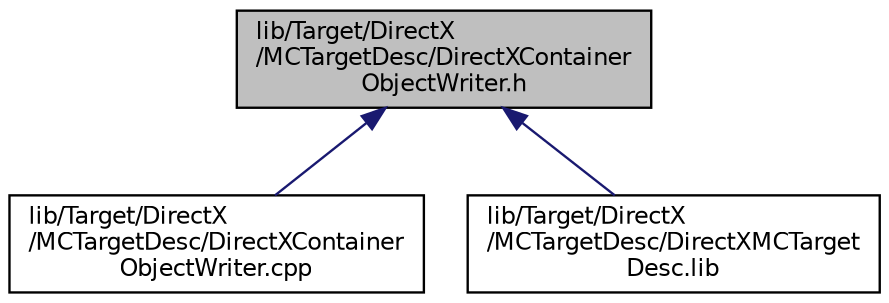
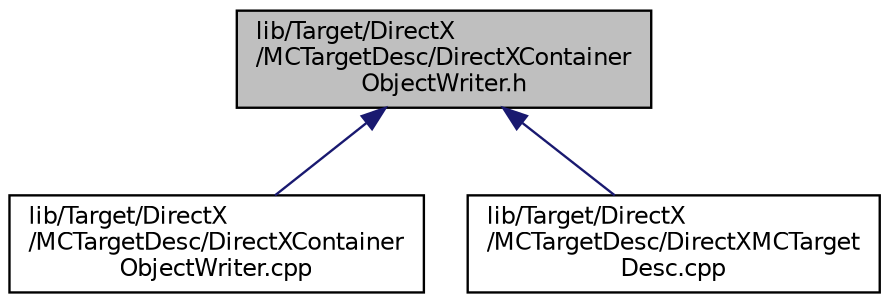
node "lib/Target/DirectX /MCTargetDesc/DirectXMCTarget Desc.lib": label "lib/Target/DirectX /MCTargetDesc/DirectXMCTarget Desc.lib" -> "lib/Target/DirectX /MCTargetDesc/DirectXMCTarget Desc.cpp"
